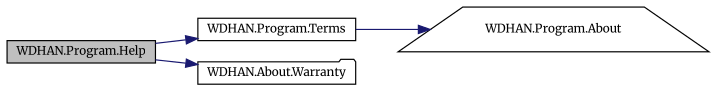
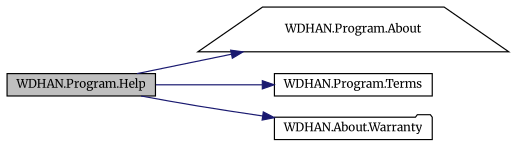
edge "WDHAN.Program.Terms" -> "WDHAN.Program.About": now "WDHAN.Program.Help" -> "WDHAN.Program.About"
